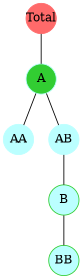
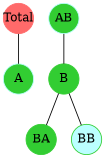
edge "A" -- "AB": removed
node "AA": removed
node "BA": added
node "AB": fillcolor paleturquoise1 -> limegreen
node "B": fillcolor paleturquoise1 -> limegreen
